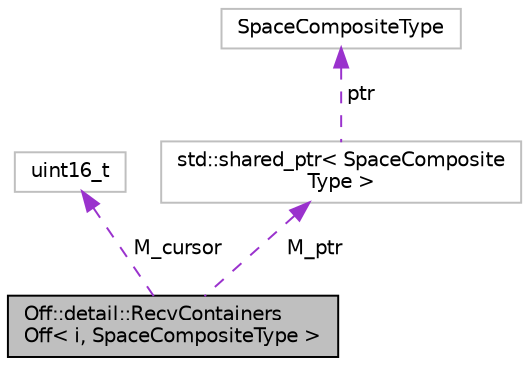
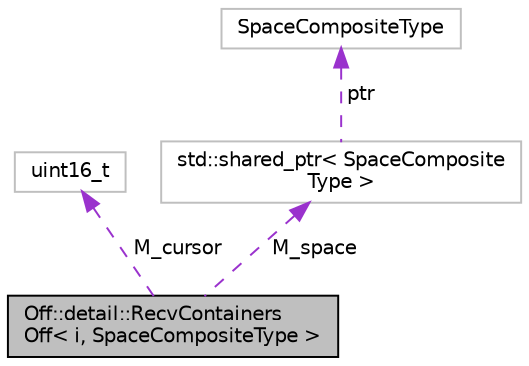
edge "Off::detail::RecvContainers Off< i, SpaceCompositeType >" -> "std::shared_ptr< SpaceComposite Type >": label " M_ptr" -> " M_space"
